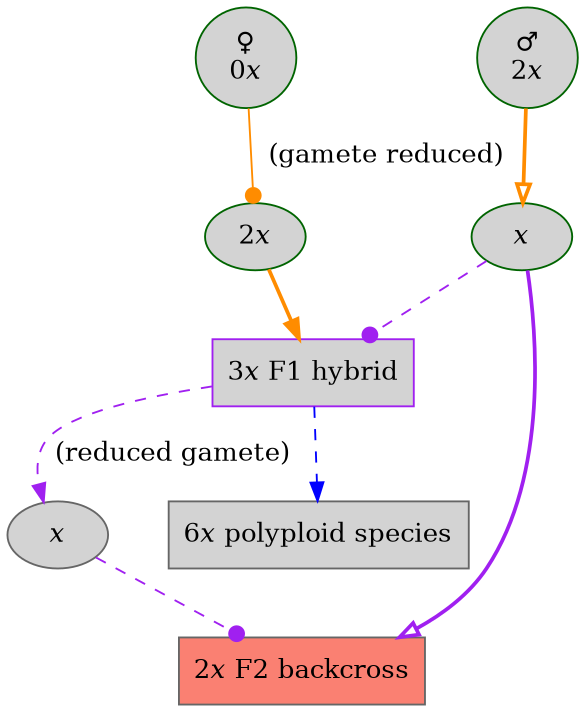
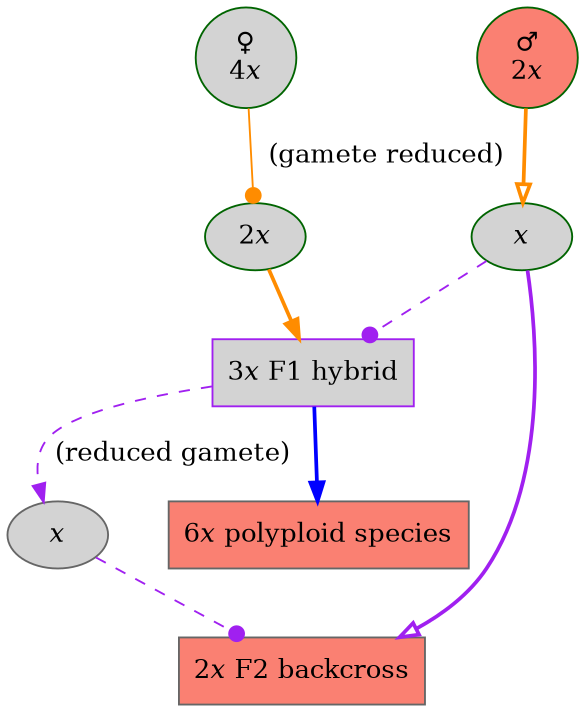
node "♀ 0𝑥": label "♀ 0𝑥" -> "♀ 4𝑥"
node "♂ 2𝑥": fillcolor lightgrey -> salmon
edge "3𝑥 F1 hybrid" -> "6𝑥 polyploid species": style dashed -> bold
node "6𝑥 polyploid species": fillcolor lightgrey -> salmon
